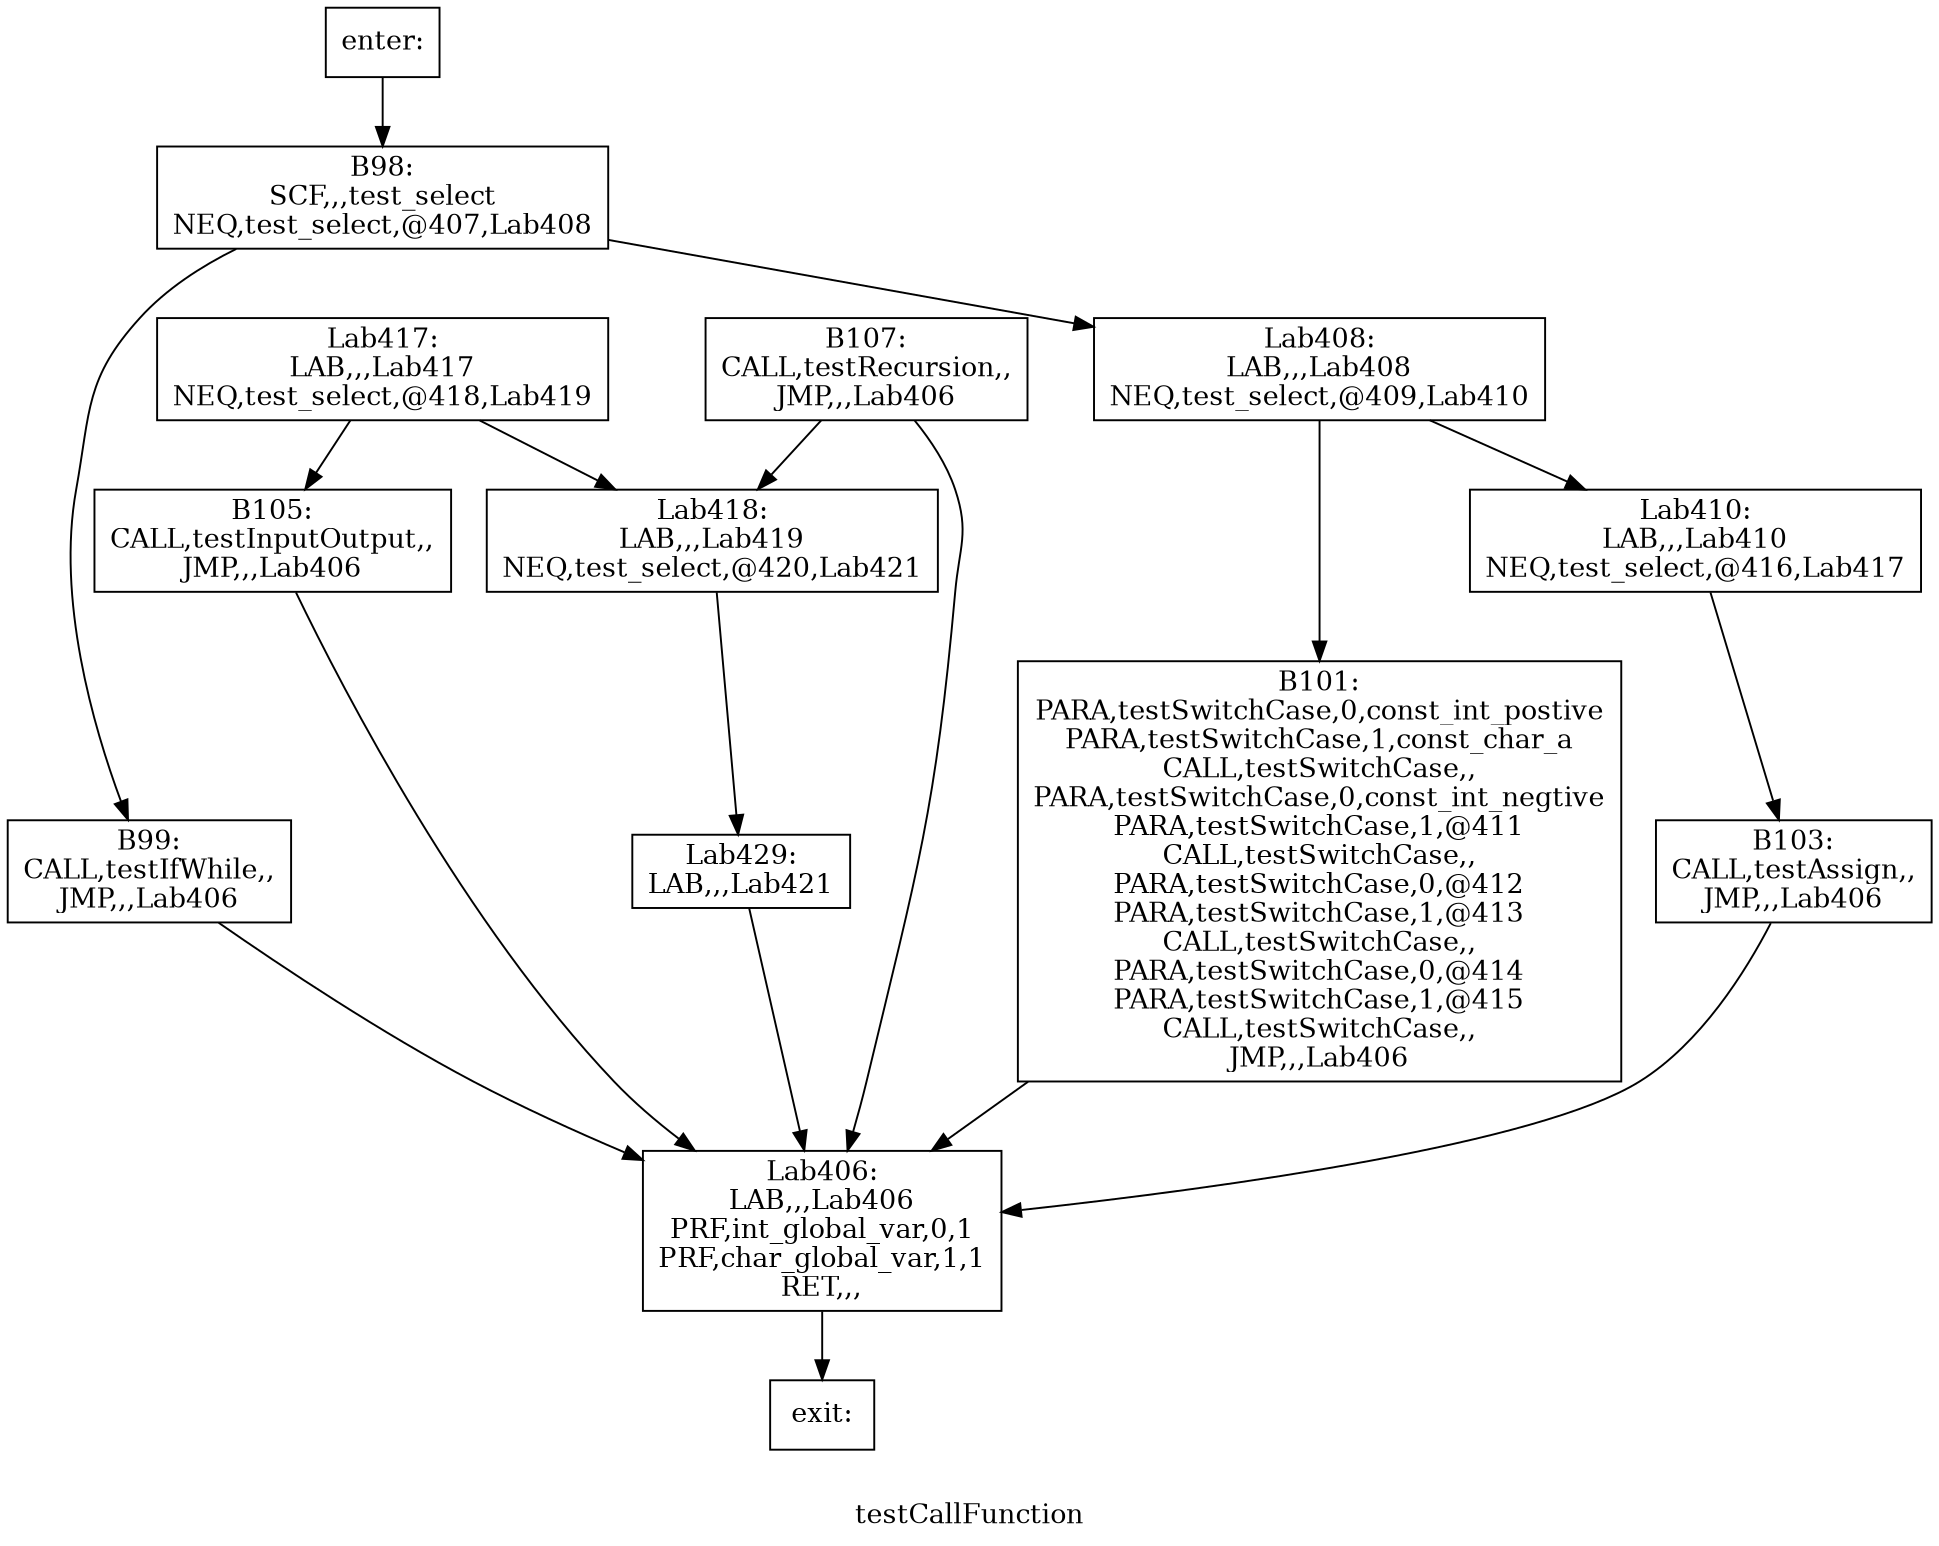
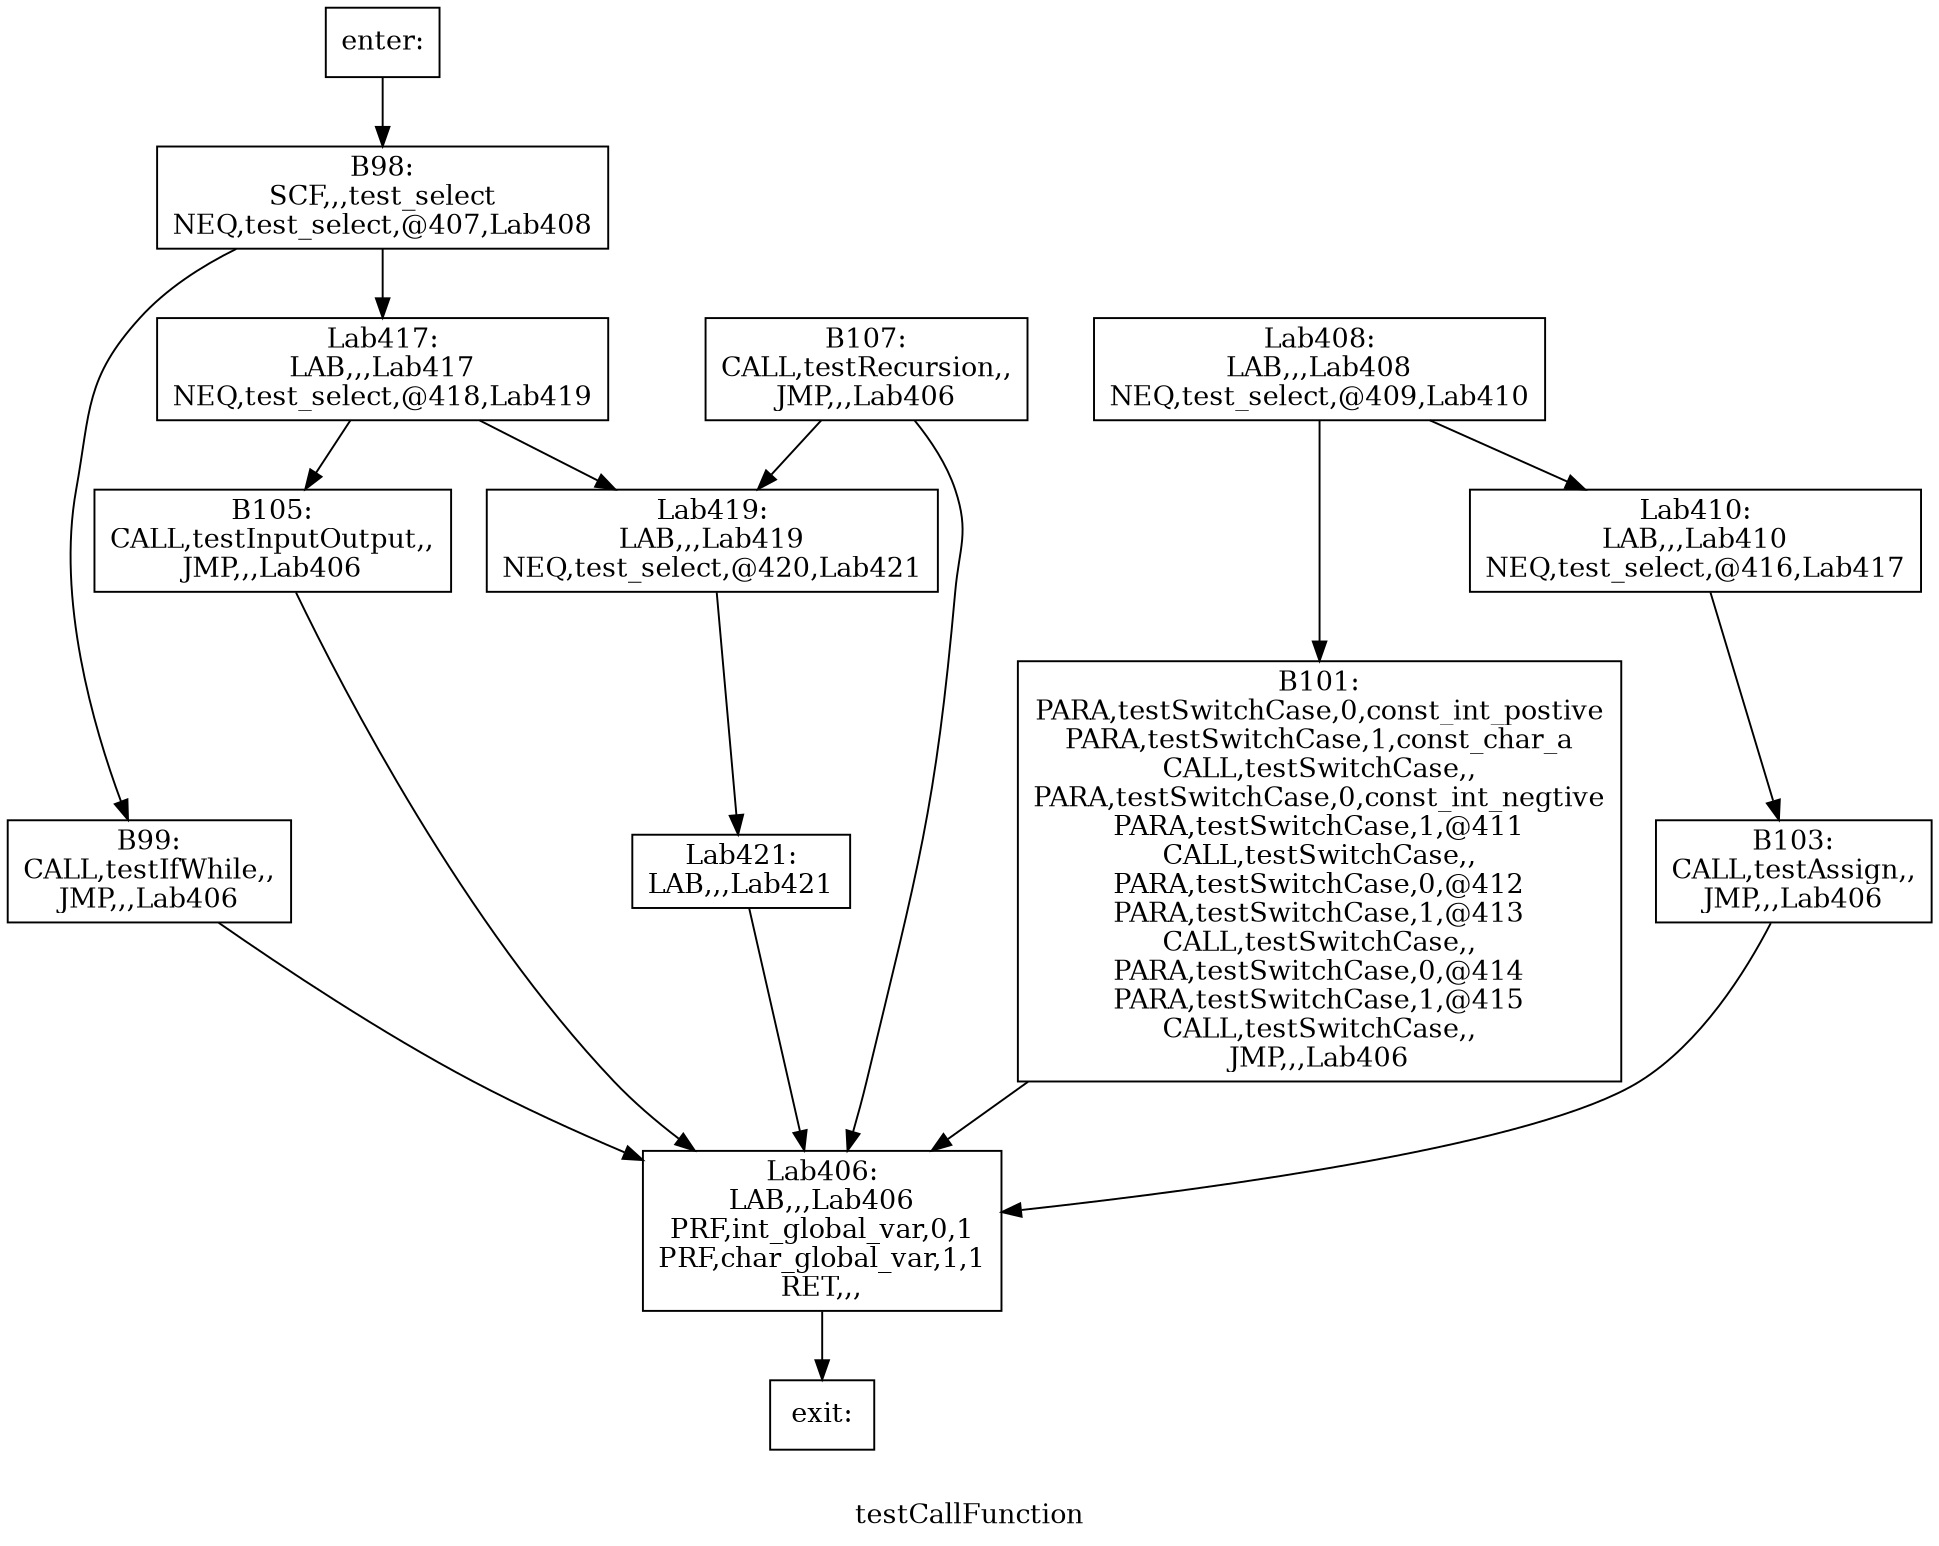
edge "B98: SCF,,,test_select NEQ,test_select,@407,Lab408" -> "Lab408: LAB,,,Lab408 NEQ,test_select,@409,Lab410": now "B98: SCF,,,test_select NEQ,test_select,@407,Lab408" -> "Lab417: LAB,,,Lab417 NEQ,test_select,@418,Lab419"
node "Lab418: LAB,,,Lab419 NEQ,test_select,@420,Lab421": label "Lab418: LAB,,,Lab419 NEQ,test_select,@420,Lab421" -> "Lab419: LAB,,,Lab419 NEQ,test_select,@420,Lab421"
node "Lab429: LAB,,,Lab421": label "Lab429: LAB,,,Lab421" -> "Lab421: LAB,,,Lab421"
